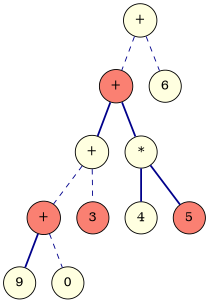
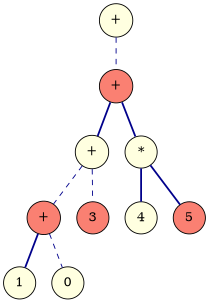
node "6": removed
node "9": label "9" -> "1"
